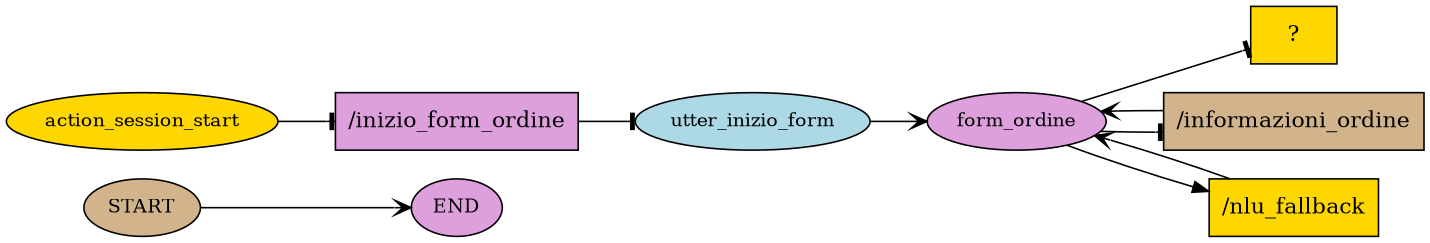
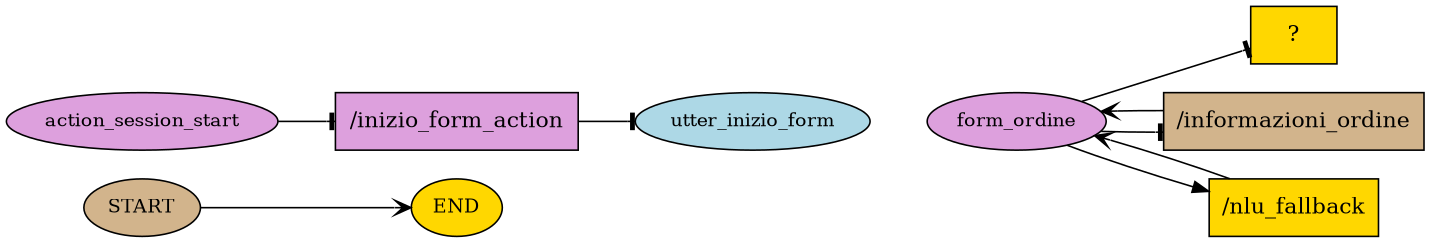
node "action_session_start": fillcolor gold -> plum
node "/inizio_form_ordine": label "/inizio_form_ordine" -> "/inizio_form_action"
edge "utter_inizio_form" -> "form_ordine": removed
node "END": fillcolor plum -> gold
